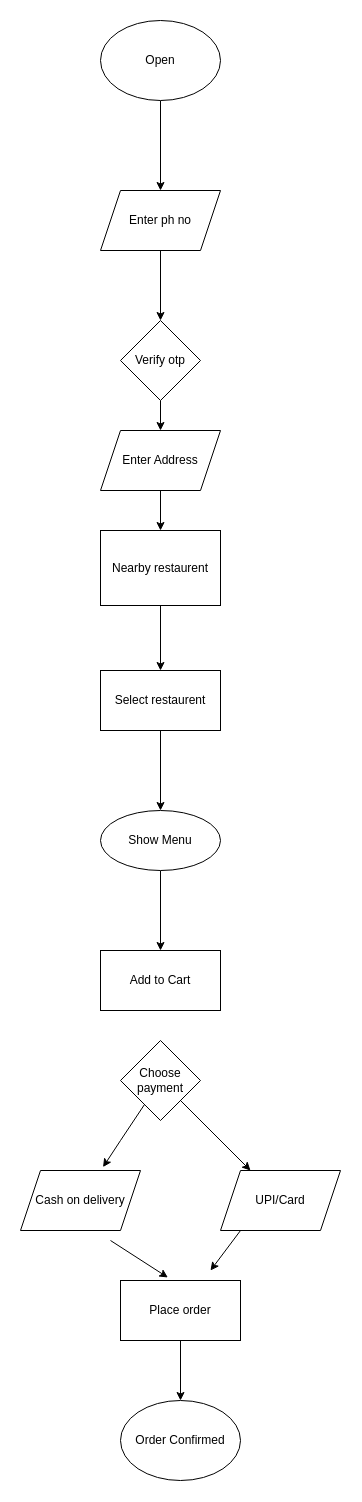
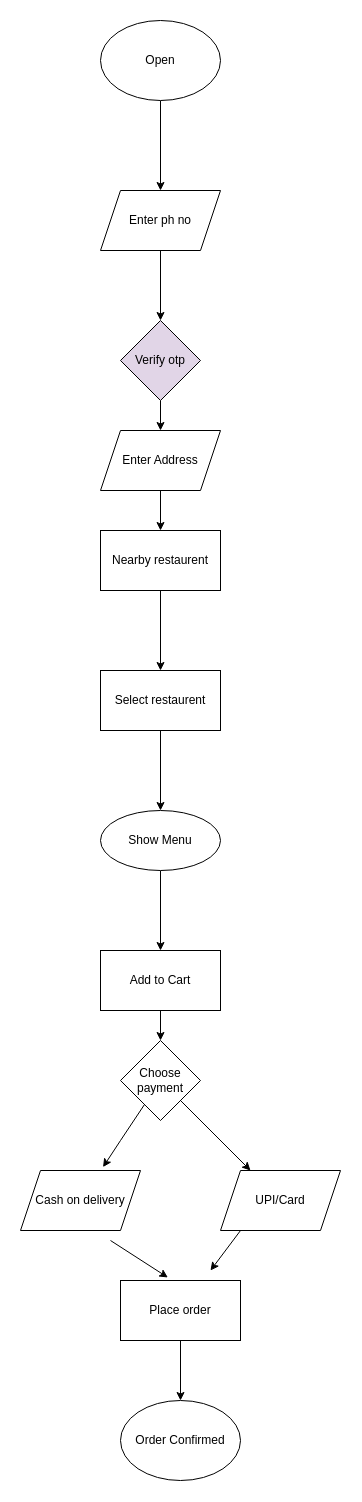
node "Verify otp": fillcolor #ffffff -> #e1d5e7
node "Nearby restaurent": size 120x75 -> 120x60
edge "Add to Cart" -> "Choose payment": added
